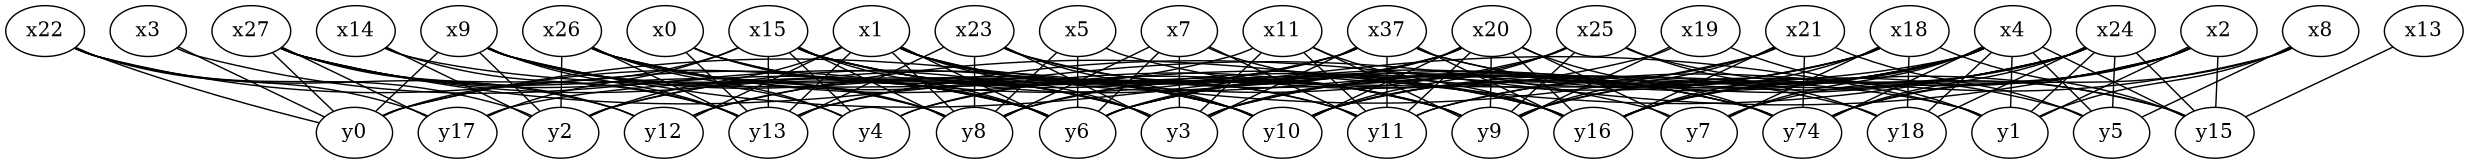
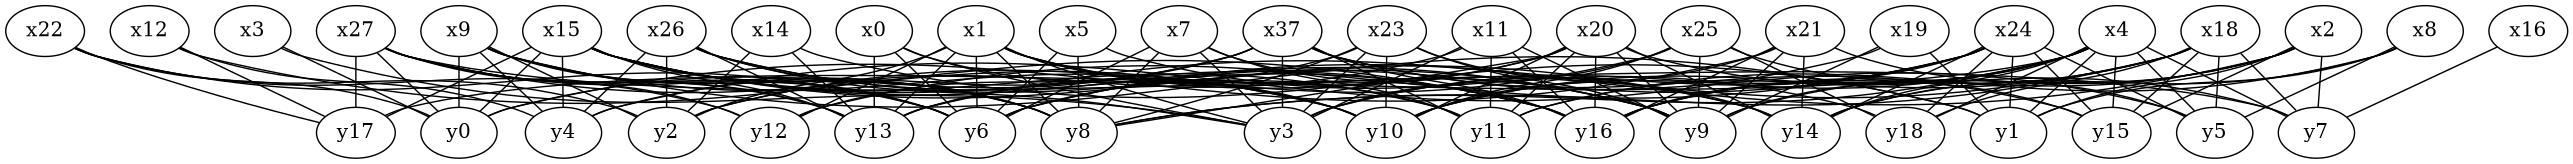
node "x12": added
node "x13": removed
node "x16": added
edge "x4" -- "y6": now "x4" -- "y8"
edge "x18" -- "y5": added
node "y74": label "y74" -> "y14"
